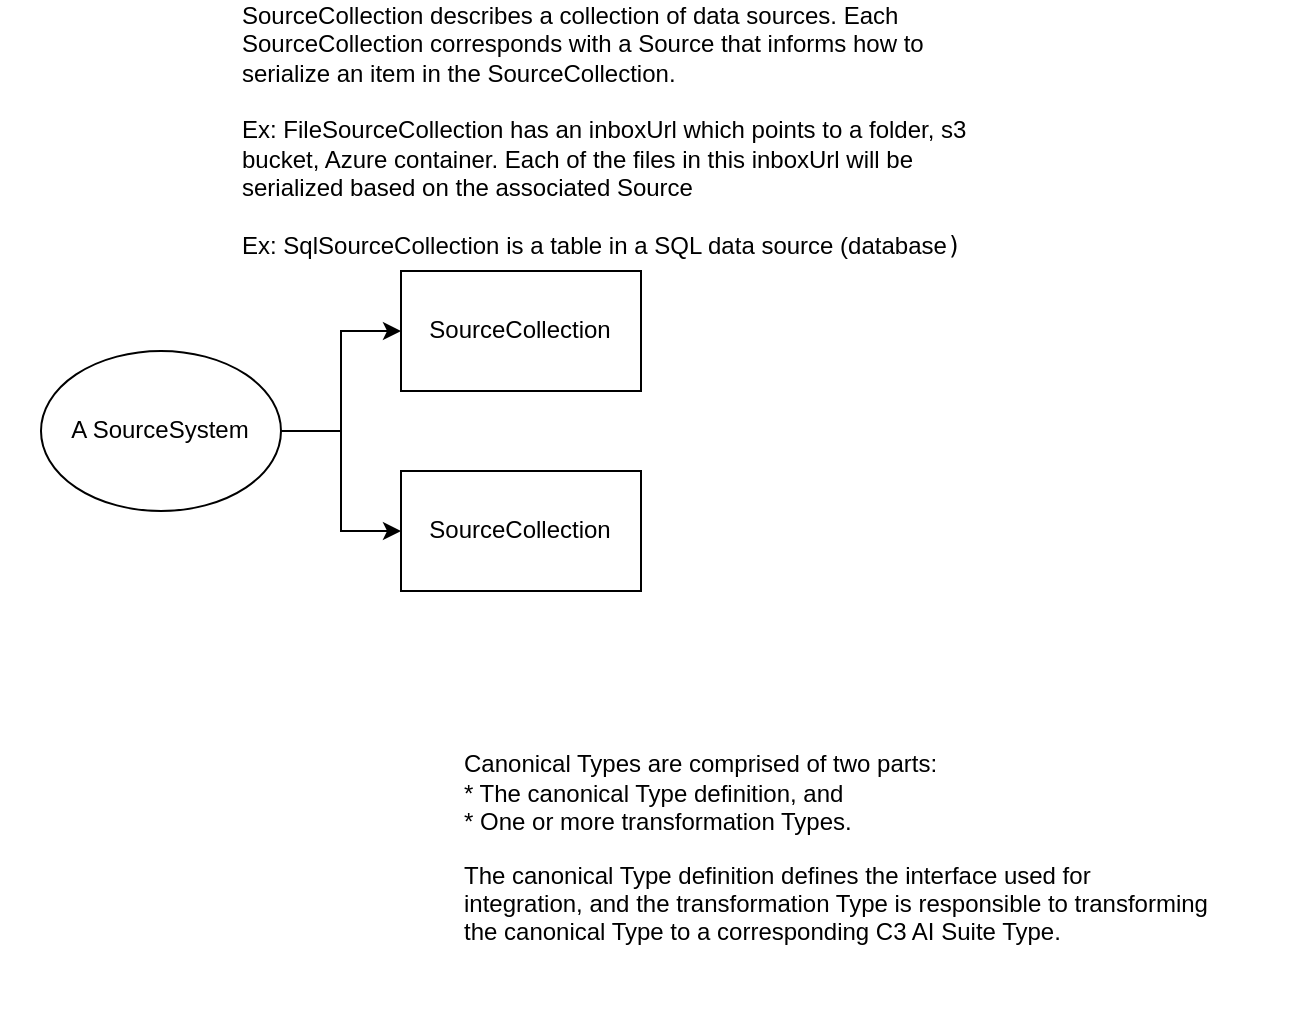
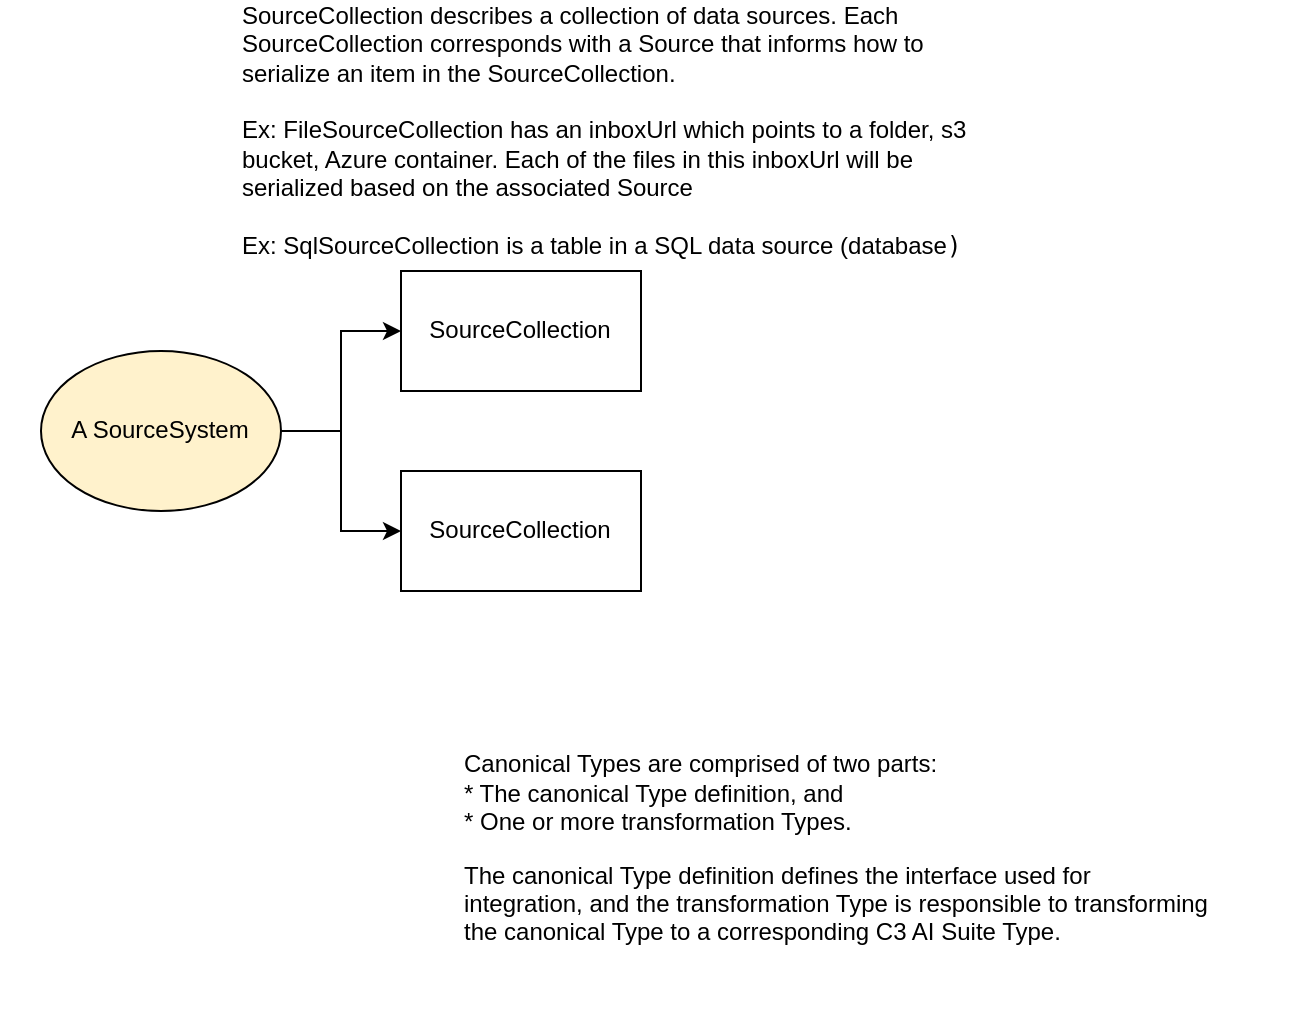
node "A SourceSystem": fillcolor #ffffff -> #fff2cc
